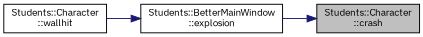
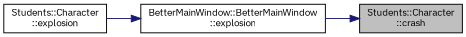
node "Students::Character ::wallhit": label "Students::Character ::wallhit" -> "Students::Character ::explosion"
node "Students::BetterMainWindow ::explosion": label "Students::BetterMainWindow ::explosion" -> "BetterMainWindow::BetterMainWindow ::explosion"
